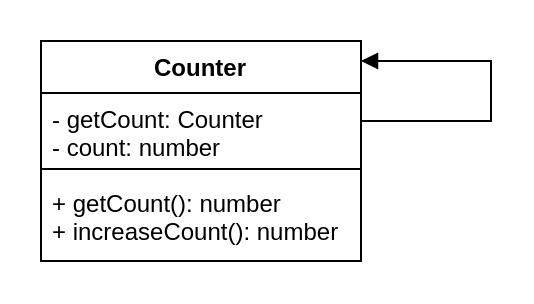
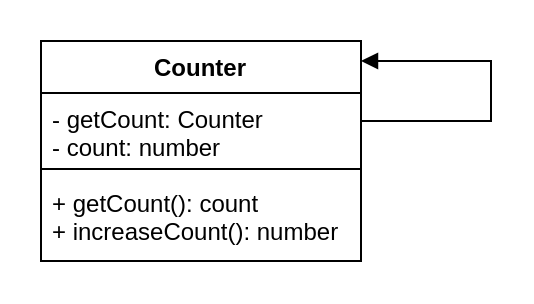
node "+ getCount(): number + increaseCount(): number": label "+ getCount(): number + increaseCount(): number" -> "+ getCount(): count + increaseCount(): number"
